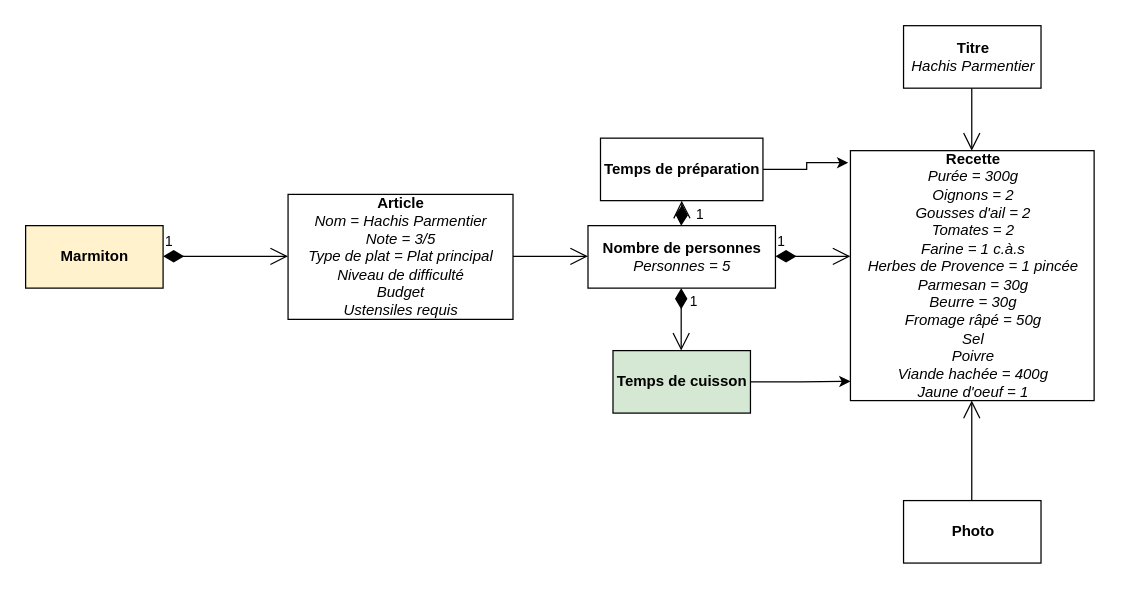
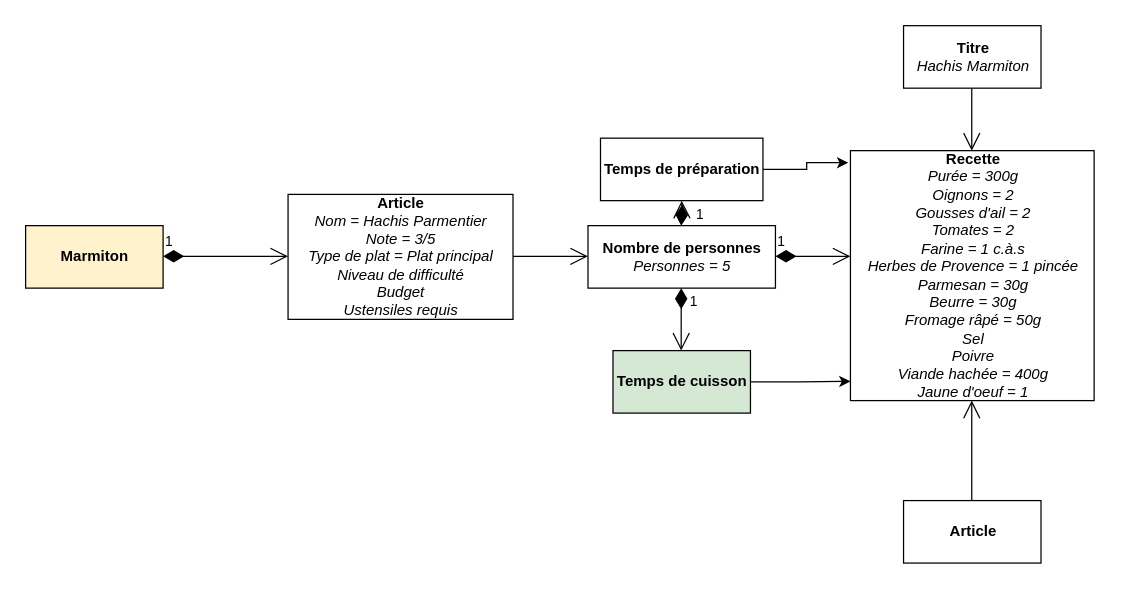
node "Titre Hachis Parmentier": label "Titre Hachis Parmentier" -> "Titre Hachis Marmiton"
node "Photo": label "Photo" -> "Article"
